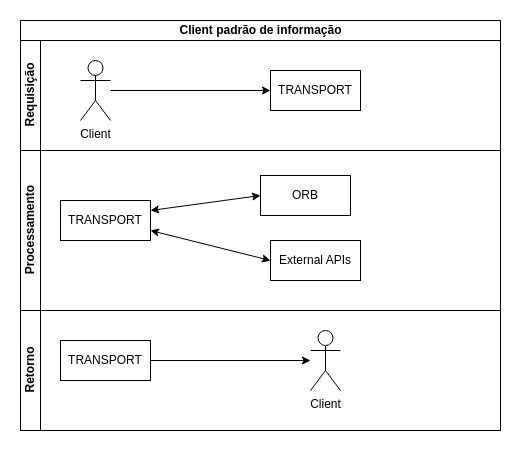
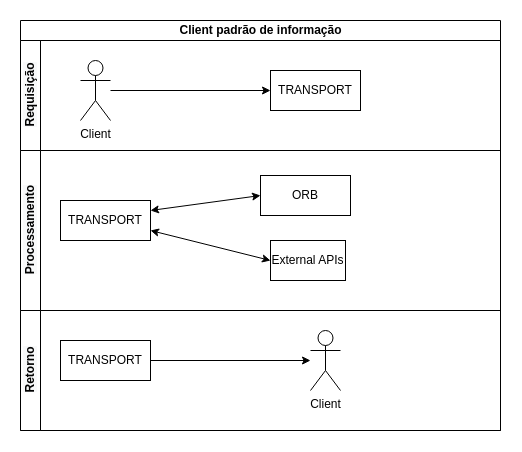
node "External APIs": size 90x40 -> 75x40
